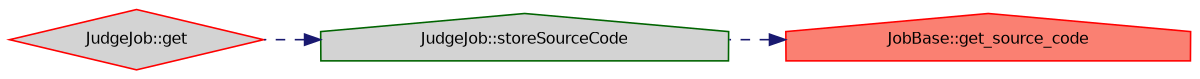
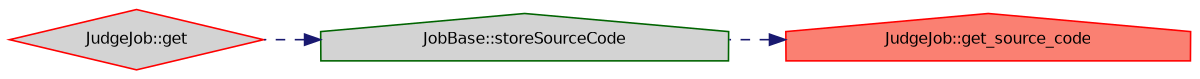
node "JudgeJob::storeSourceCode": label "JudgeJob::storeSourceCode" -> "JobBase::storeSourceCode"
node "JobBase::get_source_code": label "JobBase::get_source_code" -> "JudgeJob::get_source_code"
